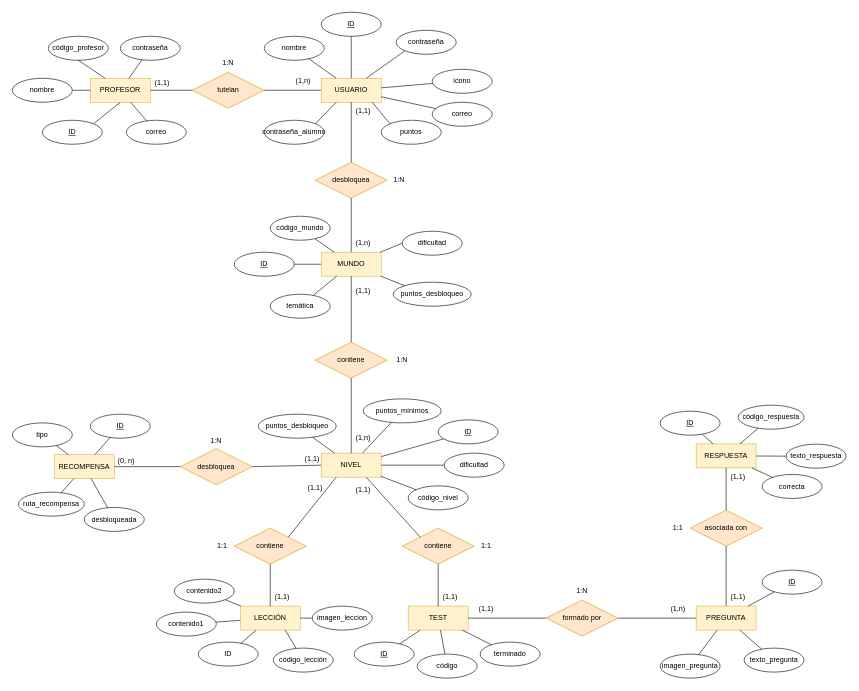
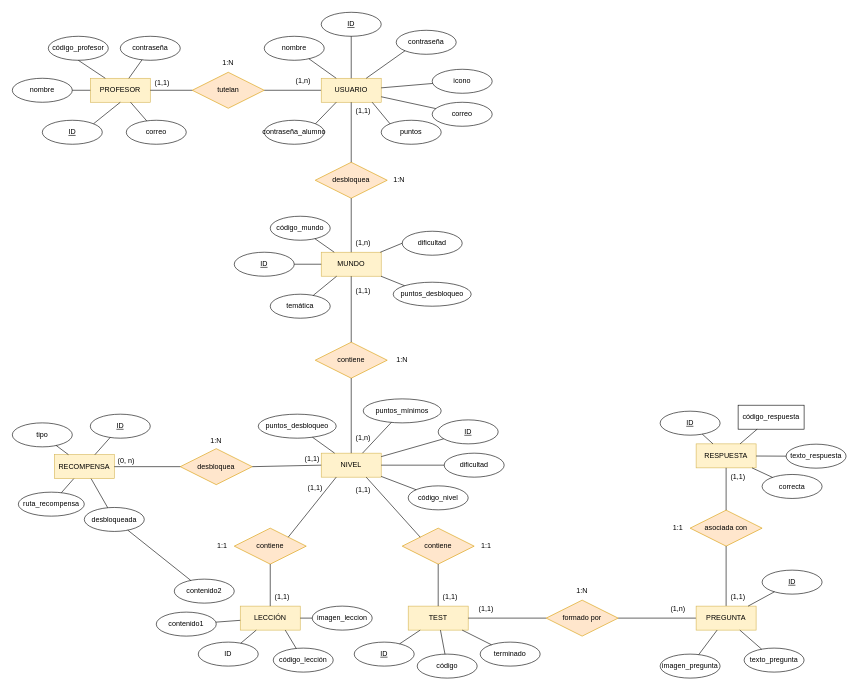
node "código_respuesta": shape ellipse -> rectangle
edge "contenido2" -- "LECCIÓN": now "contenido2" -- "desbloqueada"
